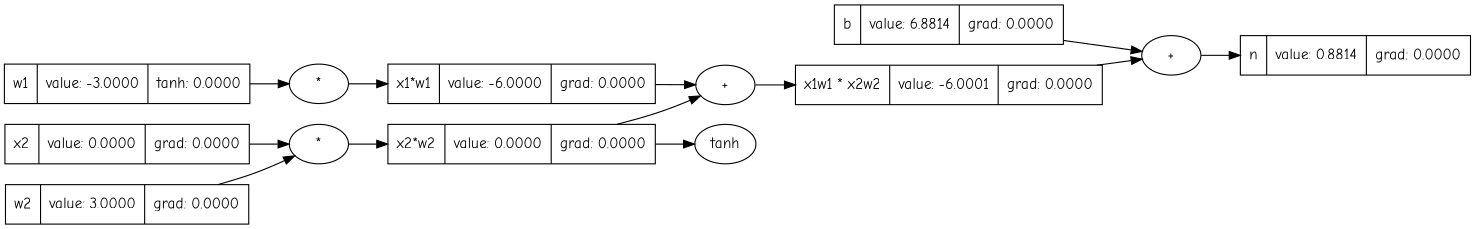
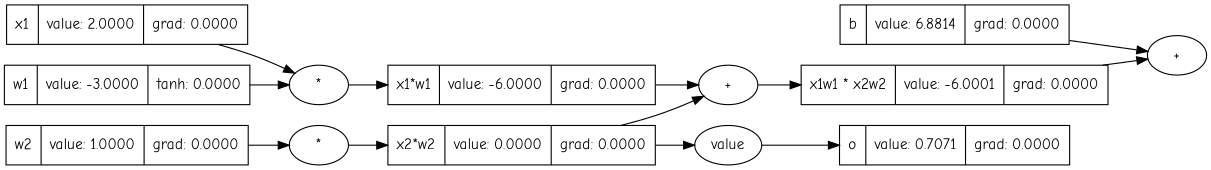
node "x1": added
node "n": removed
node "x2": removed
node "tanh": label "tanh" -> "value"
node "o": added
node "w2": text "value: 3.0000" -> "value: 1.0000"
